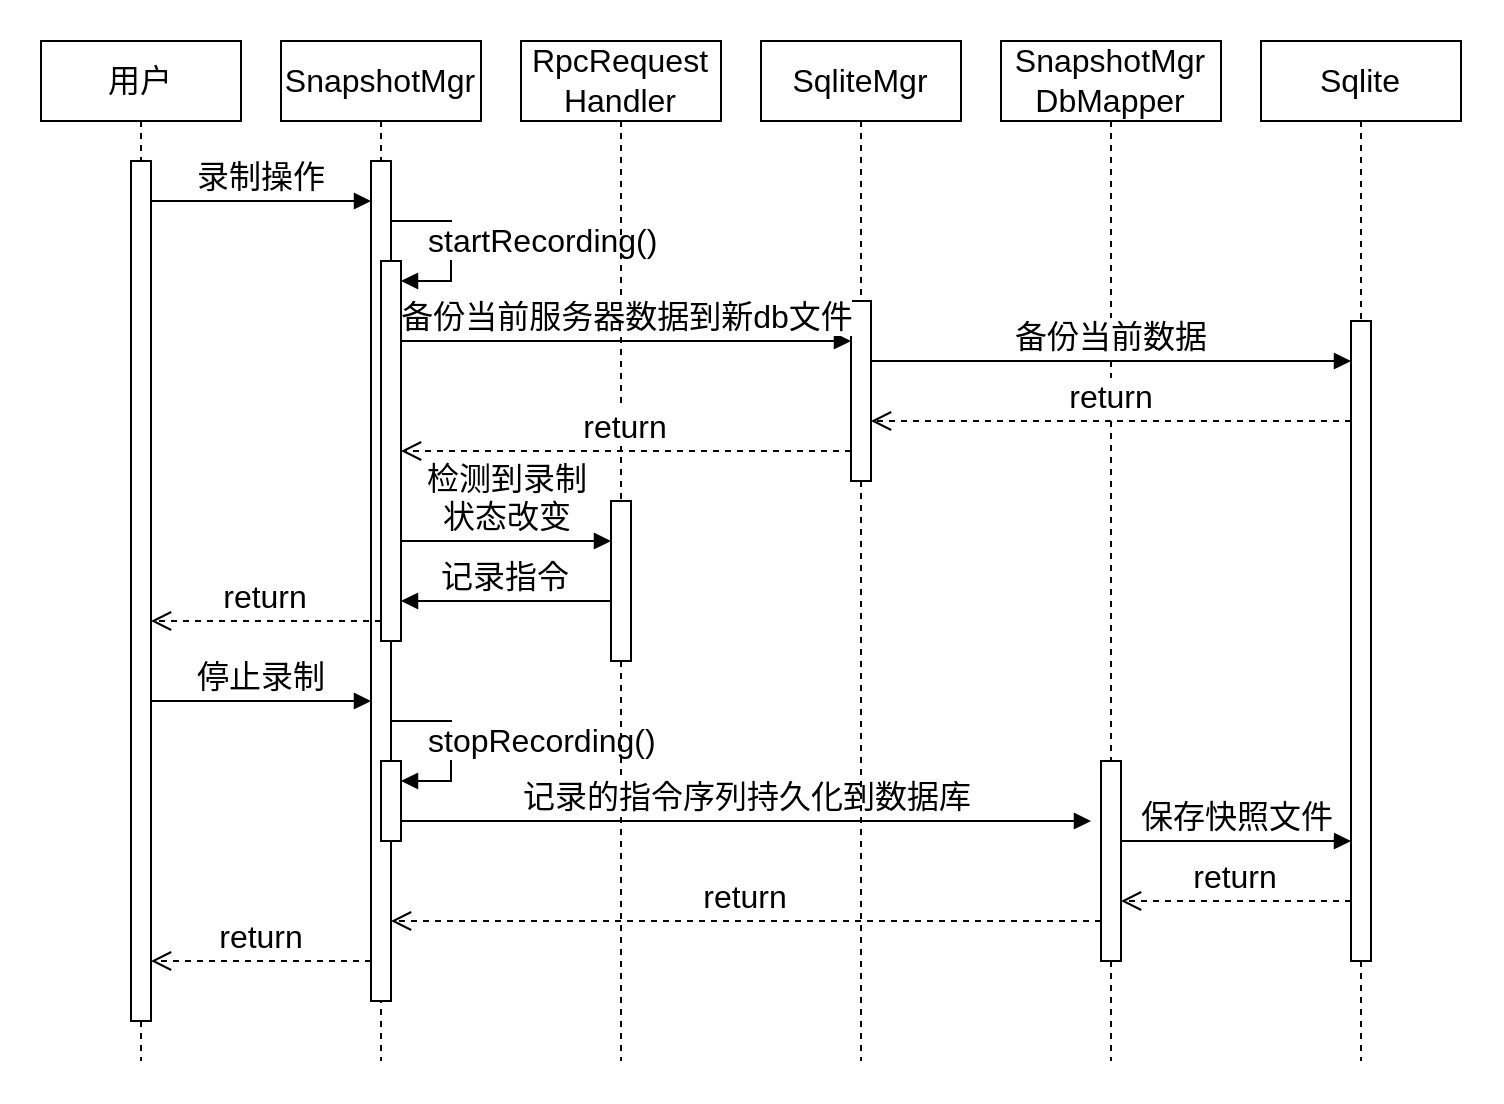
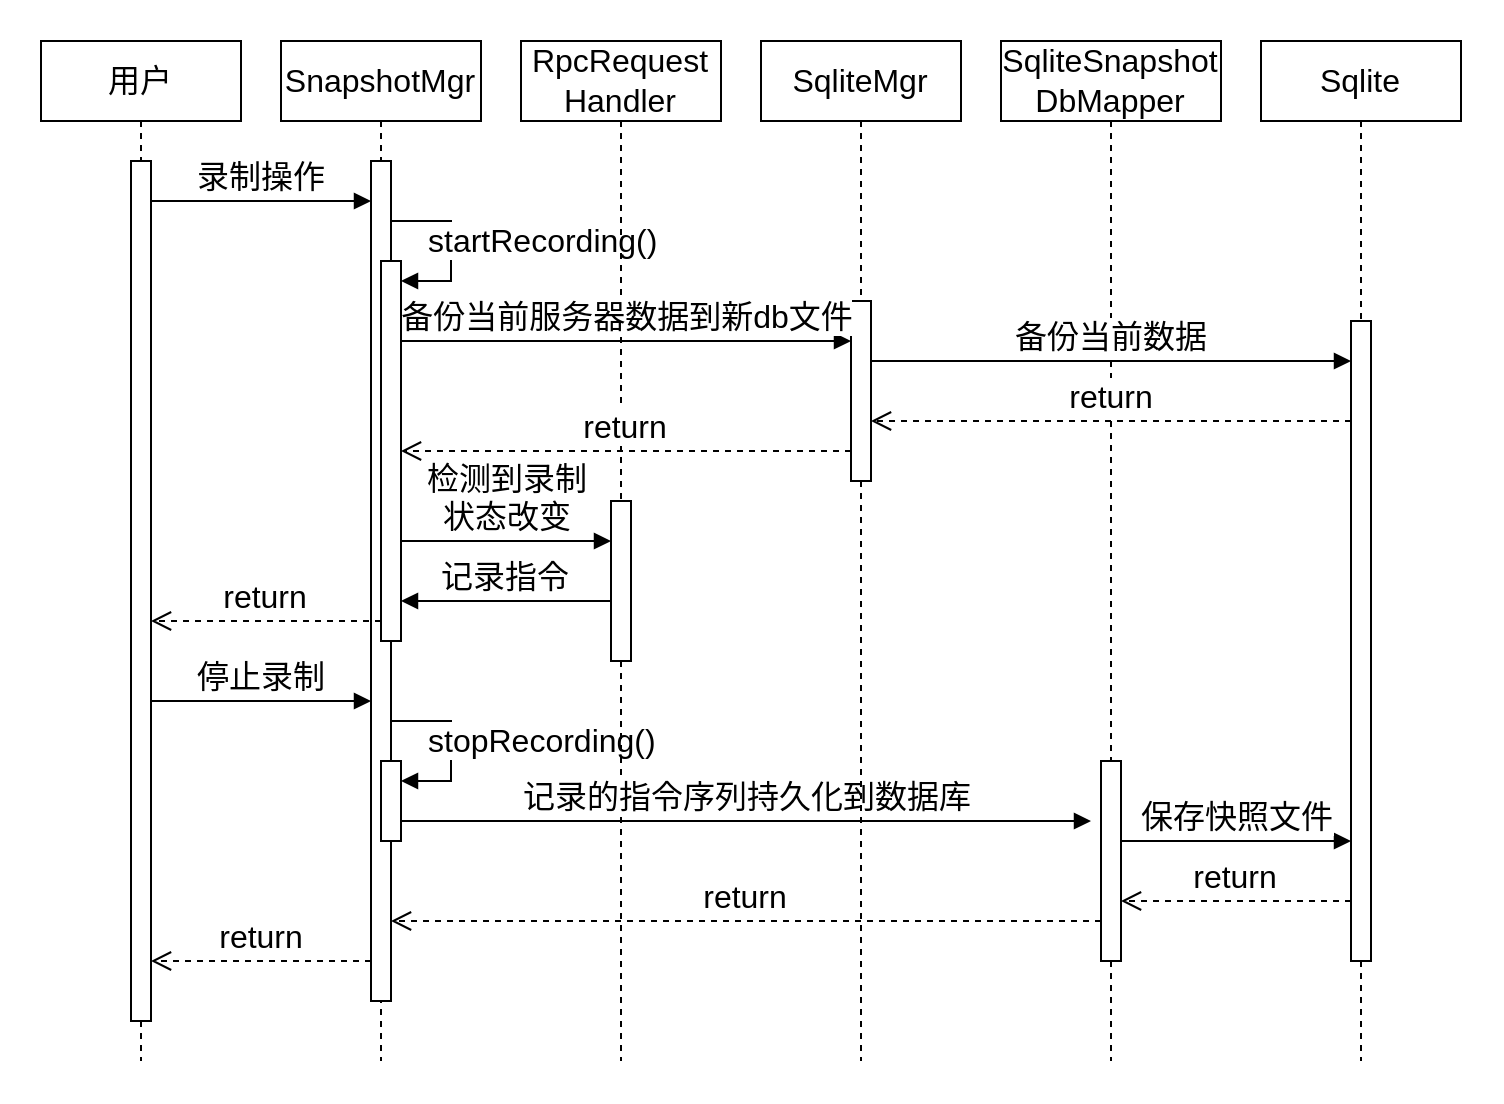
node "SnapshotMgrDbMapper": label "SnapshotMgrDbMapper" -> "SqliteSnapshotDbMapper"
